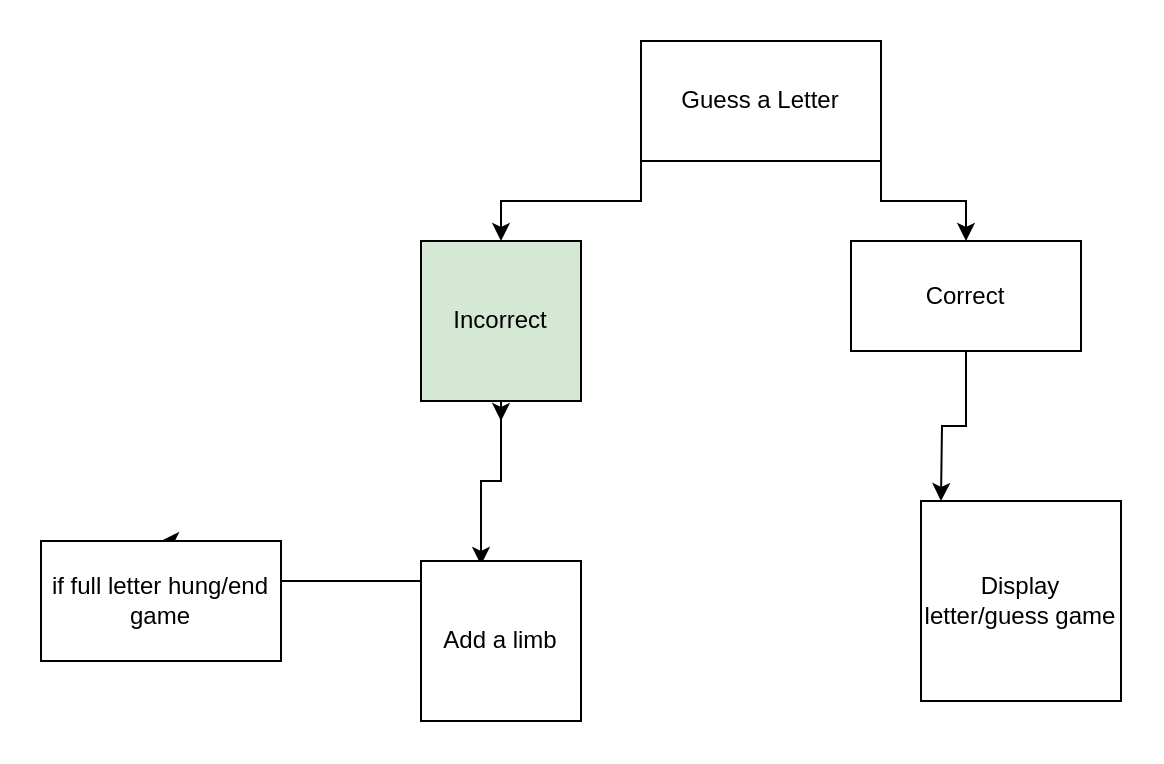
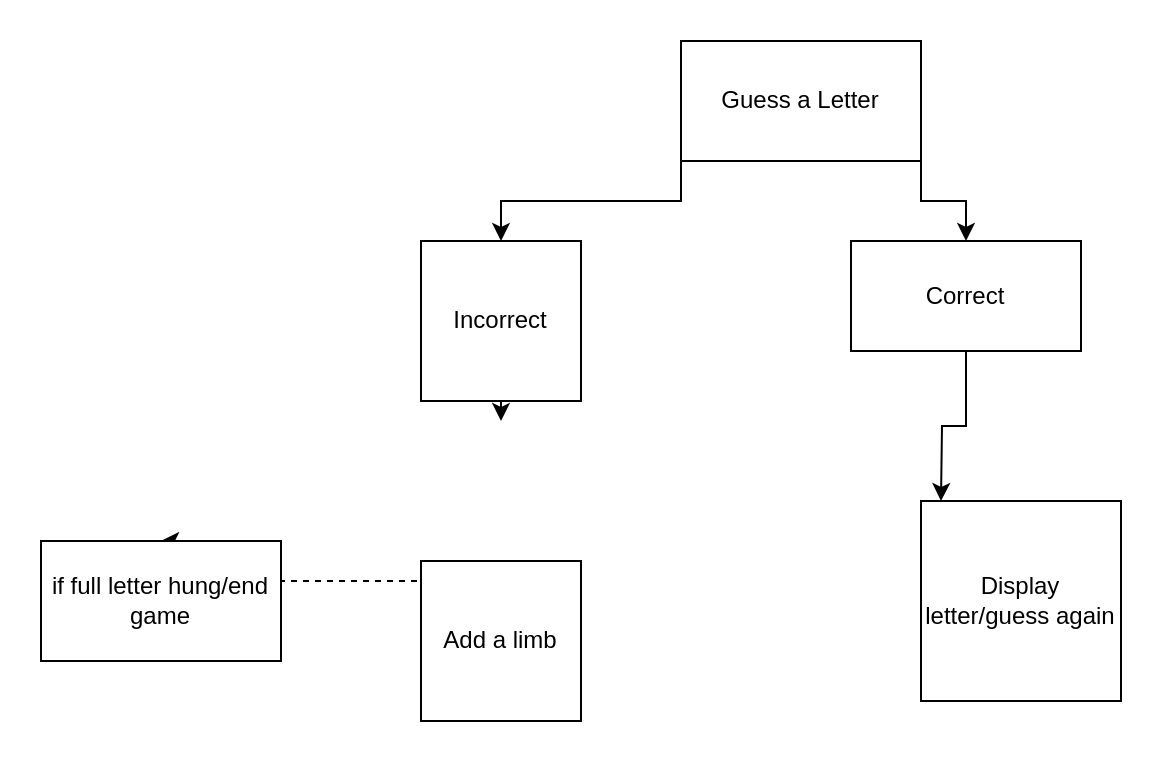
node "Guess a Letter": moved (761, 101) -> (801, 101)
node "Incorrect": fillcolor #d5e8d4 -> #ffffff
edge "Incorrect" -> "Add a limb": removed
edge "Add a limb" -> "if full letter hung/end game": style solid -> dashed
node "Display letter/guess game": label "Display letter/guess game" -> "Display letter/guess again"
